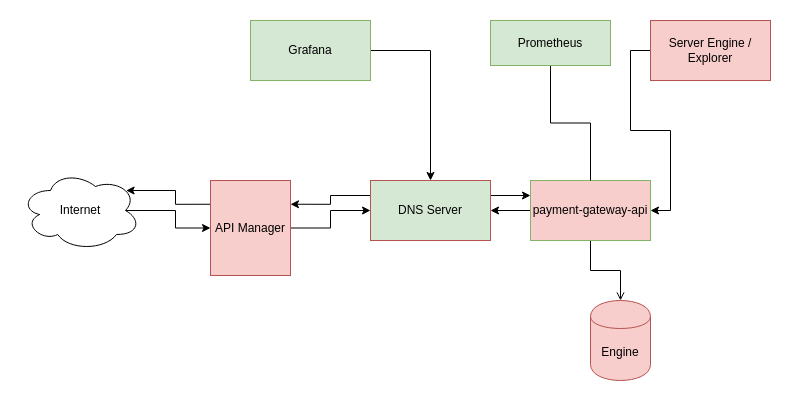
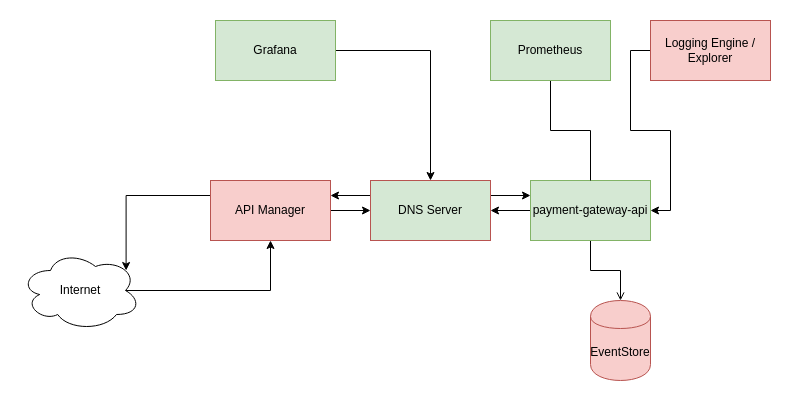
node "Prometheus": size 120x45 -> 120x60
node "Grafana": moved (311, 51) -> (276, 51)
node "Server Engine / Explorer": label "Server Engine / Explorer" -> "Logging Engine / Explorer"
node "Internet": moved (81, 211) -> (81, 291)
node "payment-gateway-api": fillcolor #f8cecc -> #d5e8d4
node "API Manager": size 80x95 -> 120x60
node "Engine": label "Engine" -> "EventStore"
